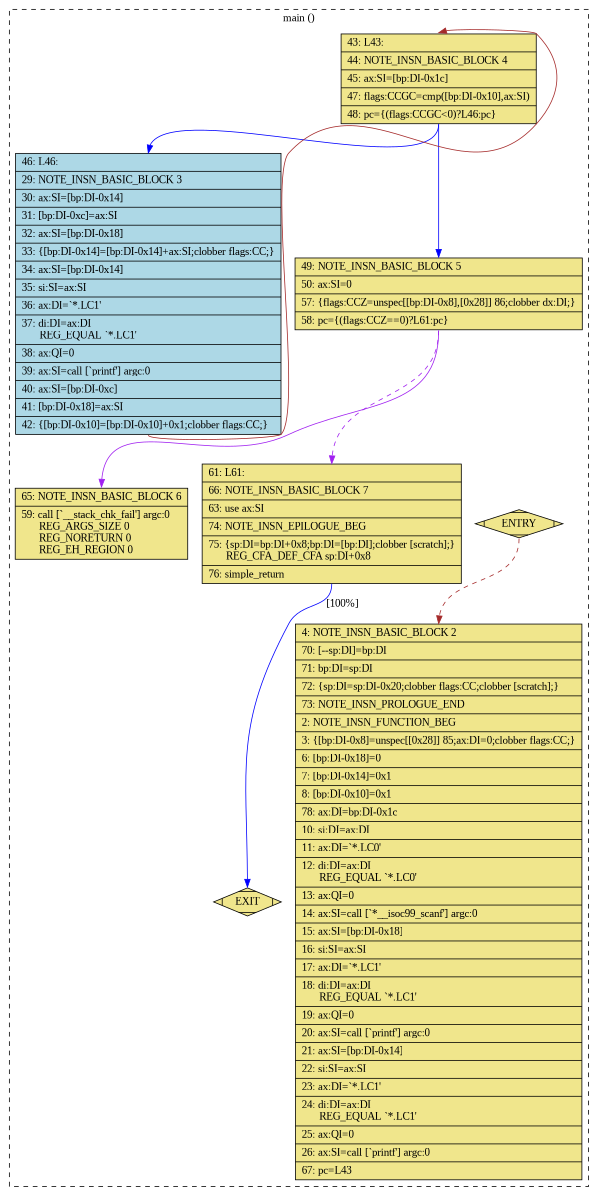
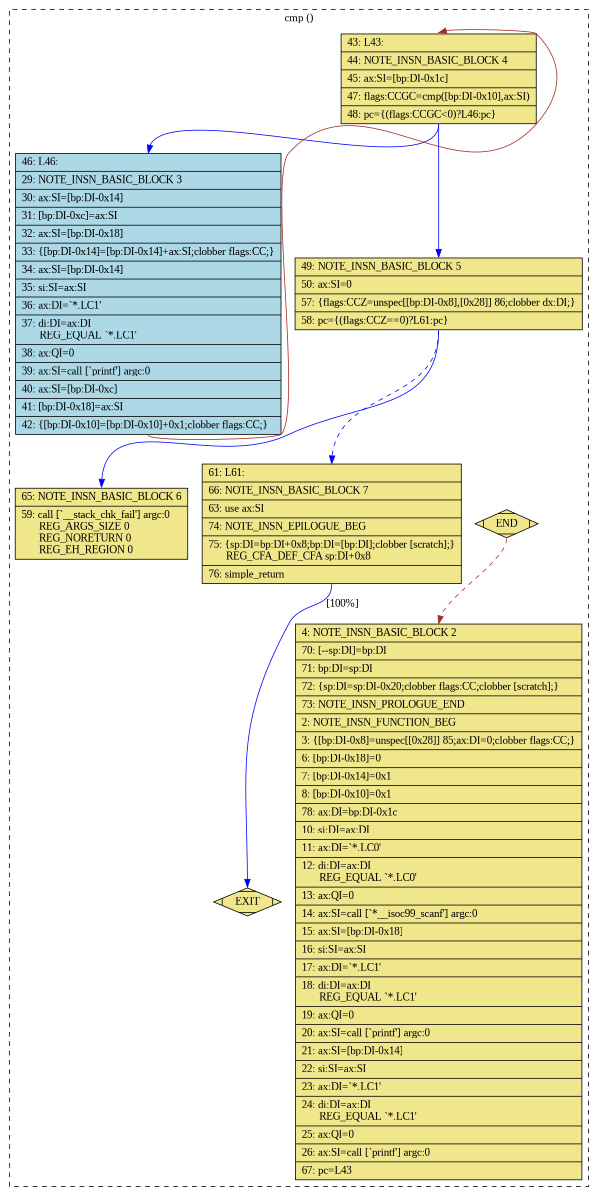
cluster "main ()": label "main ()" -> "cmp ()"
edge "49: NOTE_INSN_BASIC_BLOCK 5" -> "61: L61:": color purple -> blue
edge "49: NOTE_INSN_BASIC_BLOCK 5" -> "65: NOTE_INSN_BASIC_BLOCK 6": color purple -> blue
node "ENTRY": label "ENTRY" -> "END"
